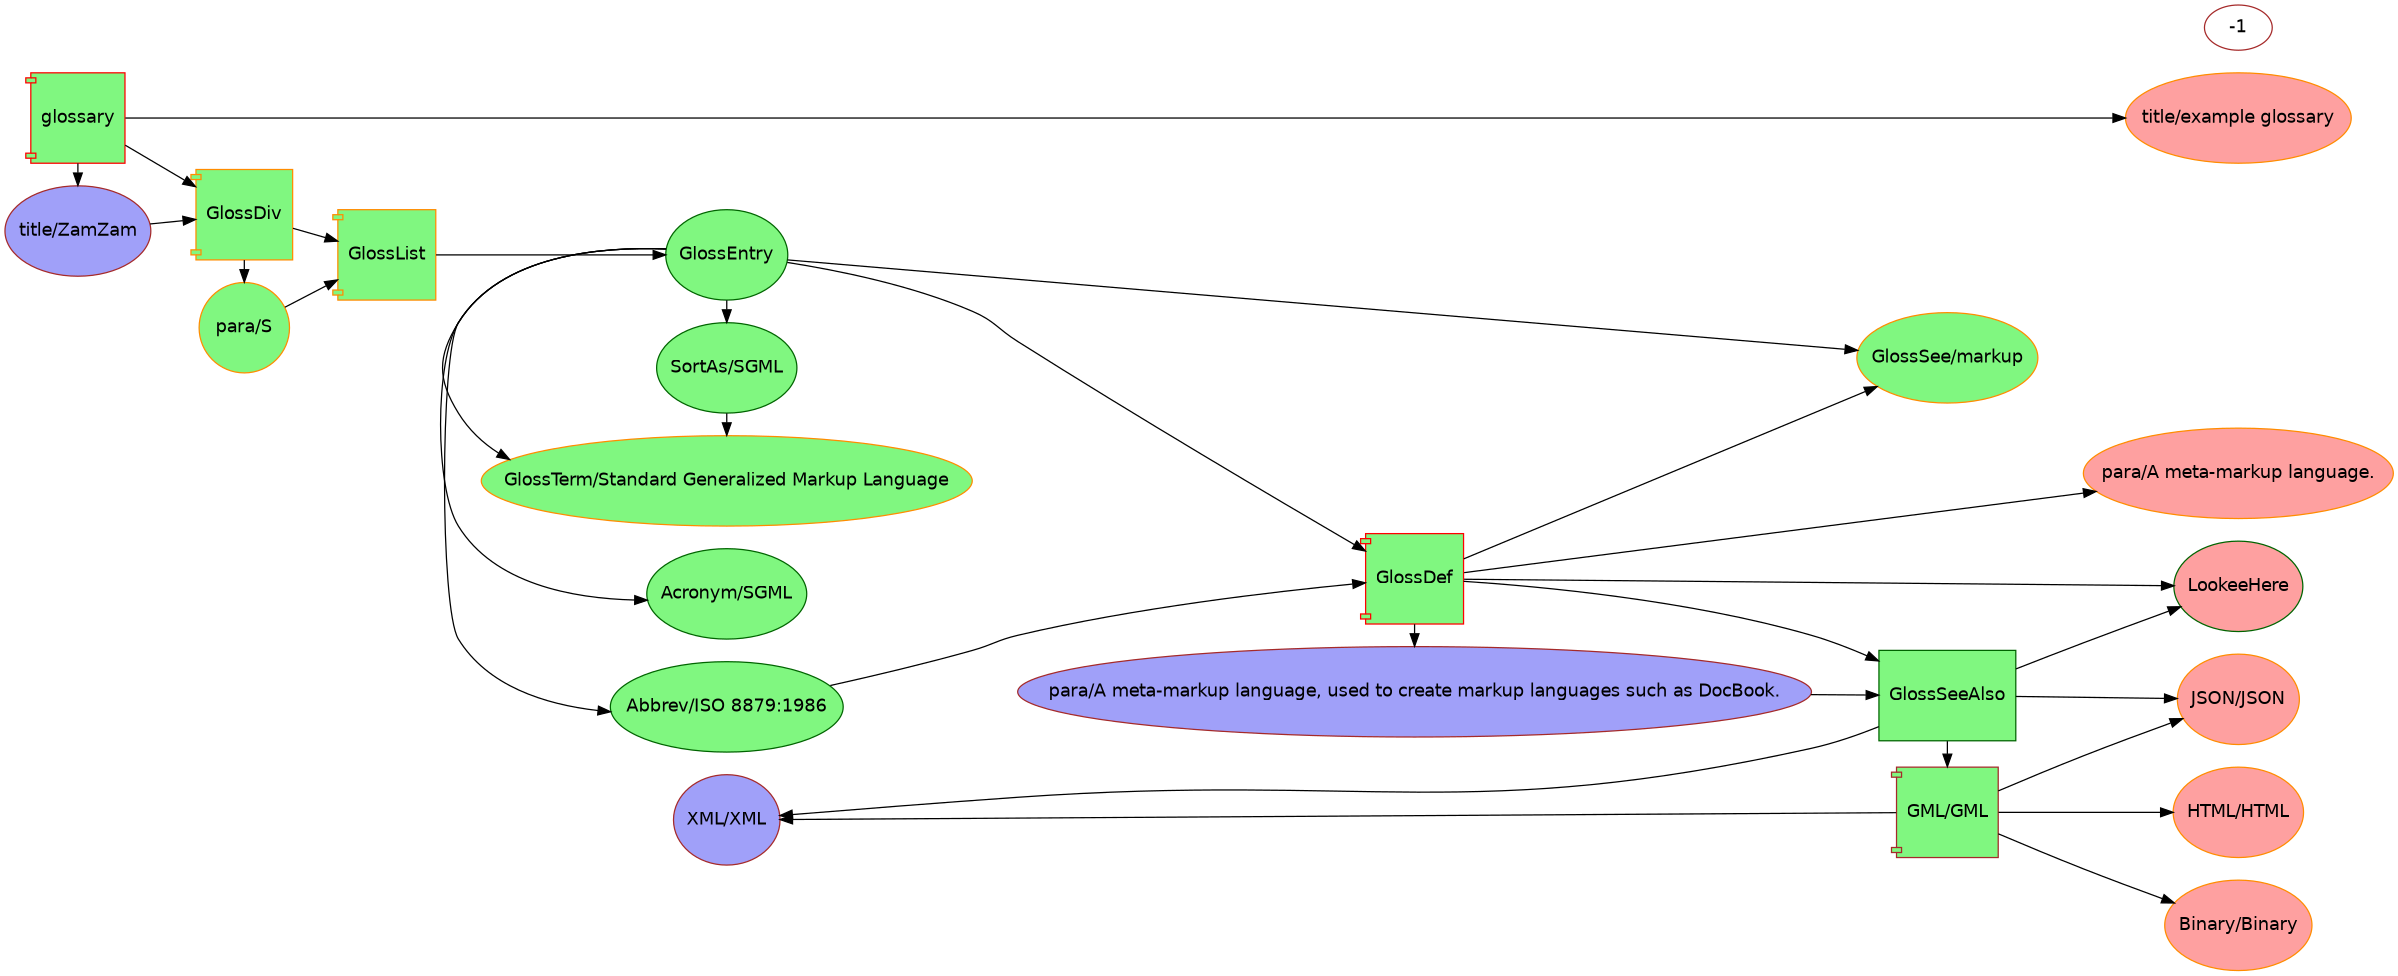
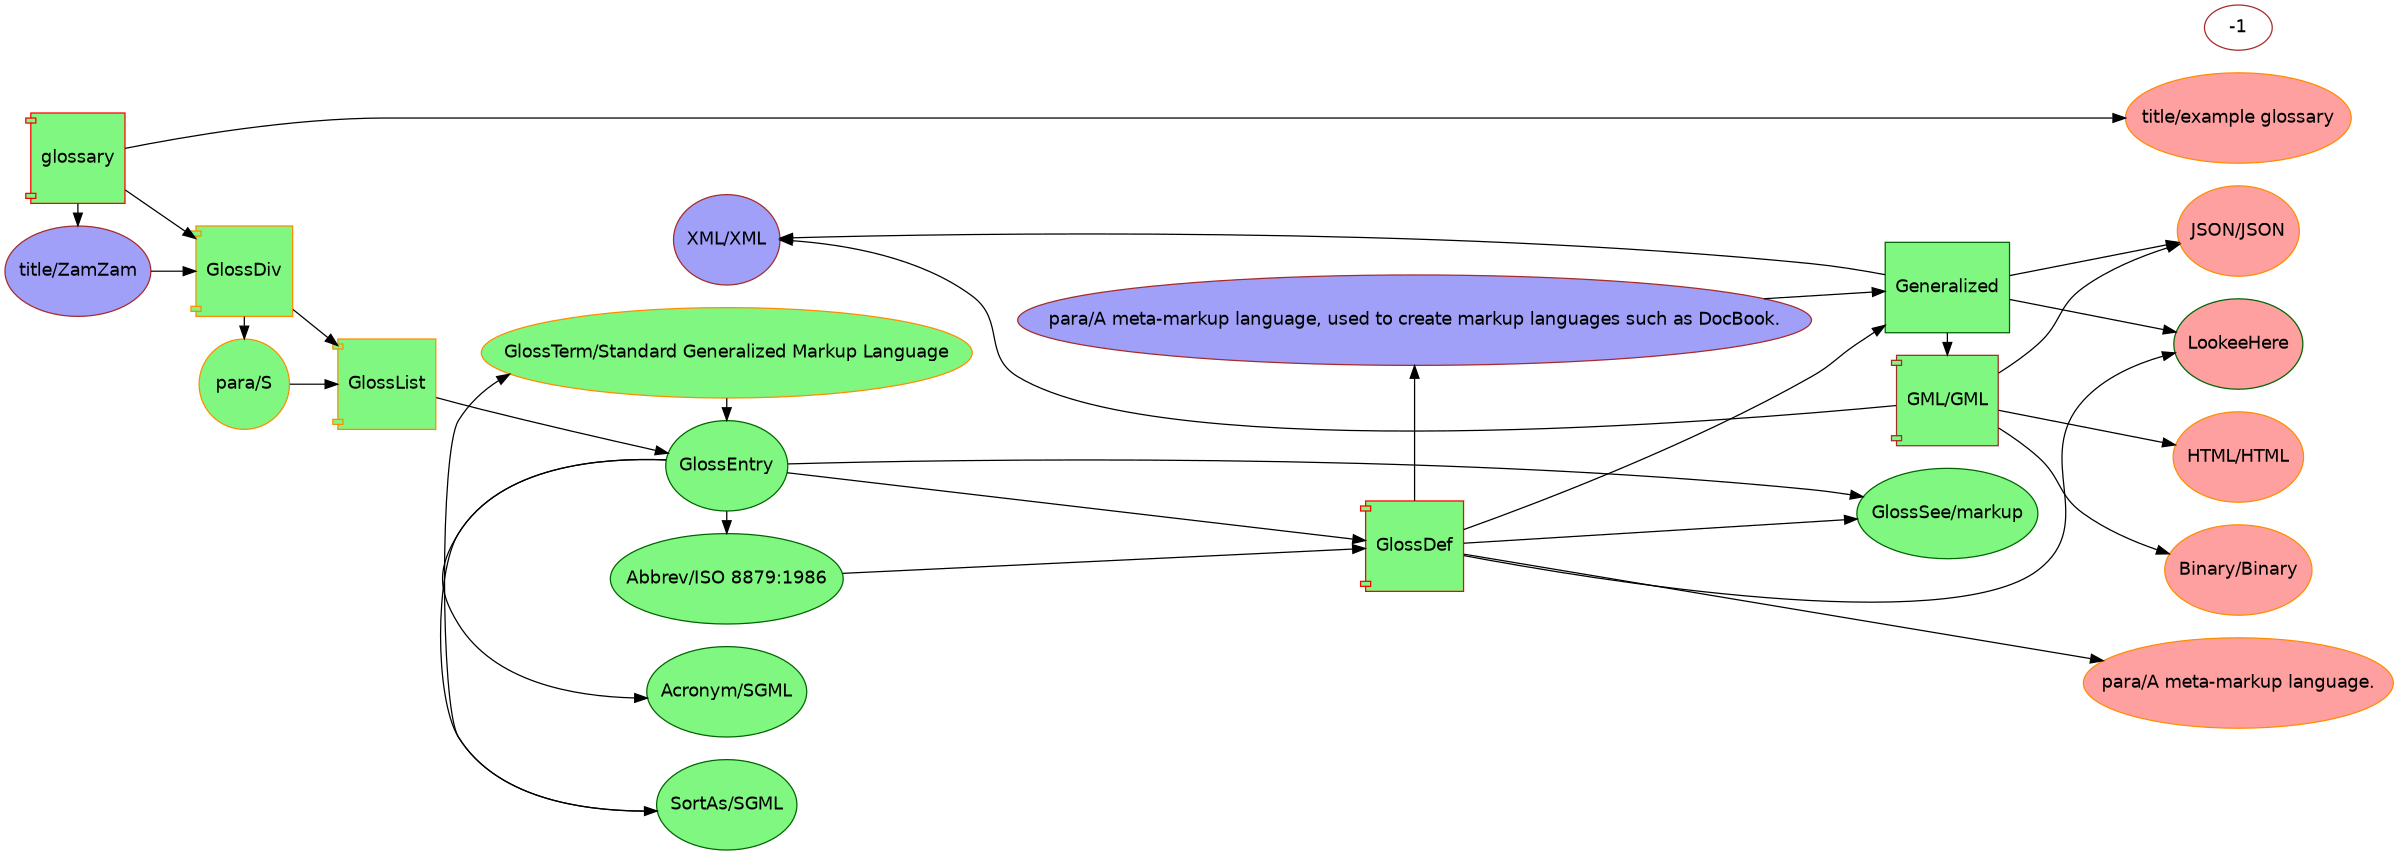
edge "GlossEntry" -> "GlossTerm/Standard Generalized Markup Language": reversed
node "GlossSee/markup": color darkorange -> darkgreen
node "GlossSeeAlso": label "GlossSeeAlso" -> "Generalized"
